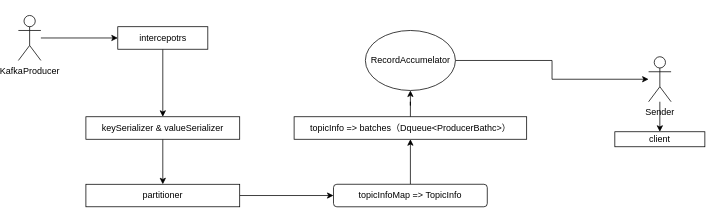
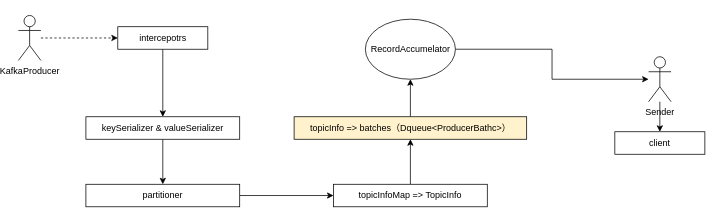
edge "KafkaProducer" -> "intercepotrs": style solid -> dashed
node "RecordAccumelator": moved (410, 60) -> (410, 49)
node "topicInfo => batches（Dqueue<ProducerBathc>）": fillcolor #ffffff -> #fff2cc
node "client": size 90x15 -> 90x23
node "topicInfoMap => TopicInfo": shape rounded rectangle -> rectangle
